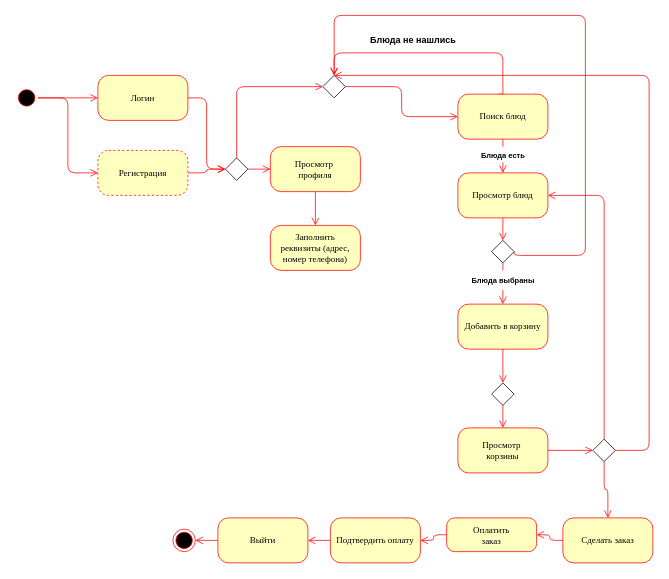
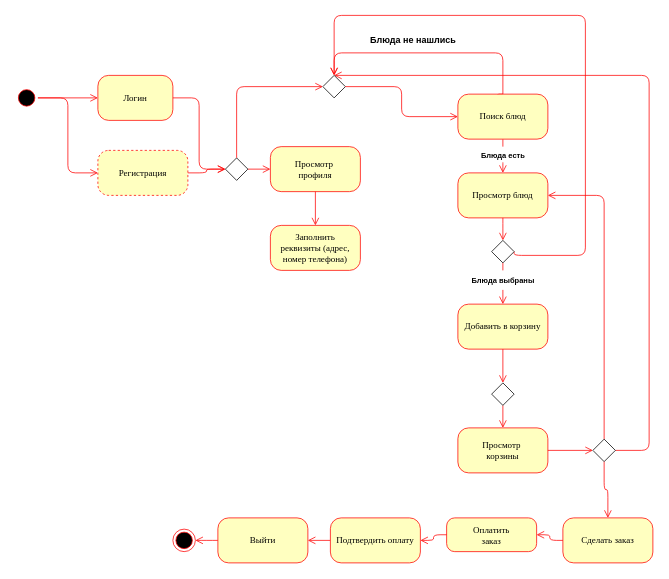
node "Логин": size 90x45 -> 75x45
